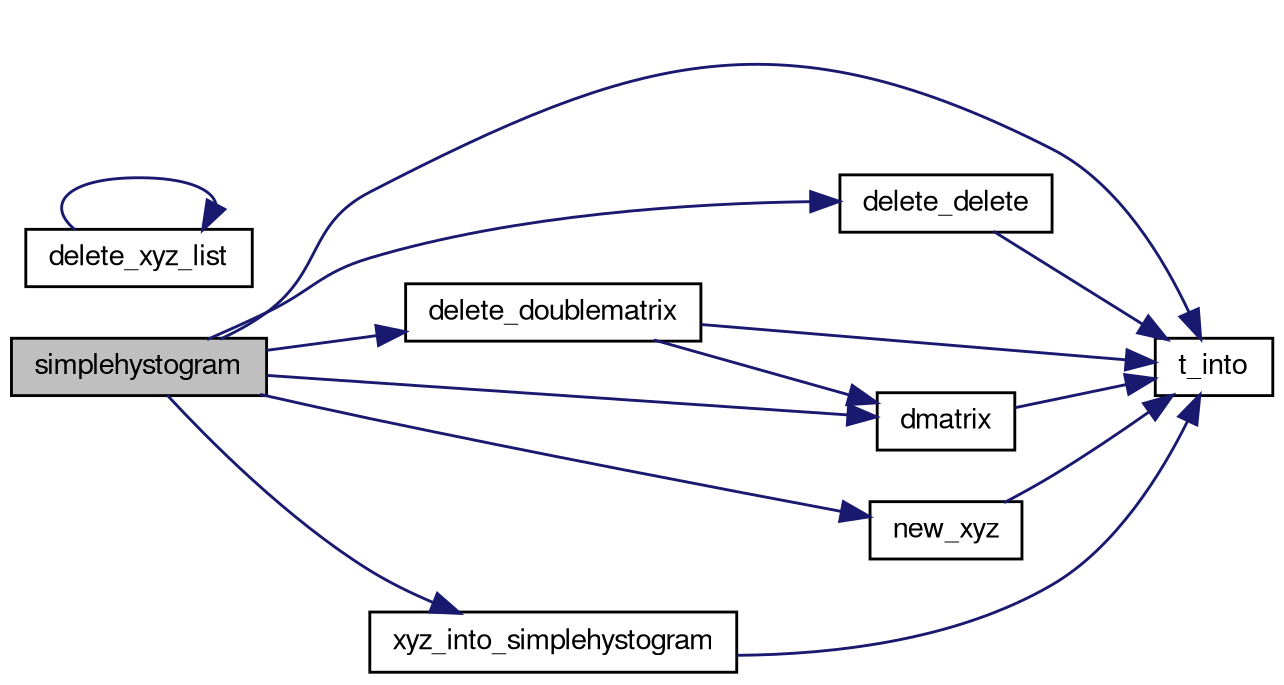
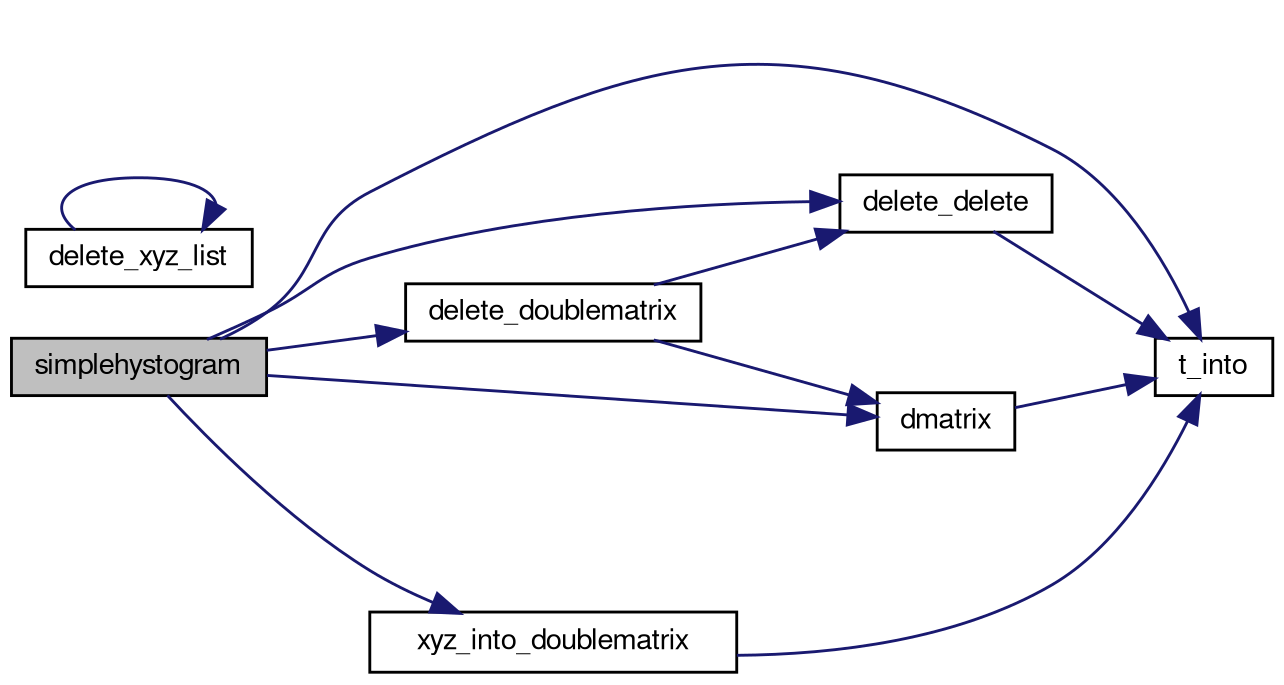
edge "delete_doublematrix" -> "t_into": now "delete_doublematrix" -> "delete_delete"
node "new_xyz": removed
node "xyz_into_simplehystogram": label "xyz_into_simplehystogram" -> "xyz_into_doublematrix"
